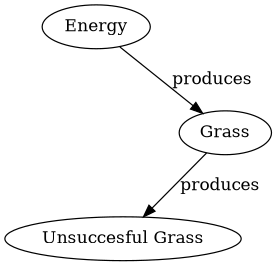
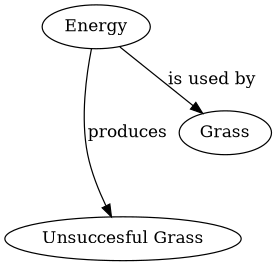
edge "Energy" -> "Grass": label "produces" -> "is used by"
edge "Grass" -> "Unsuccesful Grass": now "Energy" -> "Unsuccesful Grass"
